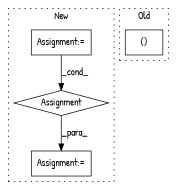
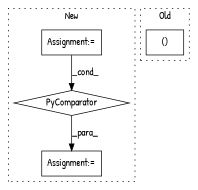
node "Assignment": label "Assignment" -> "PyComparator"
